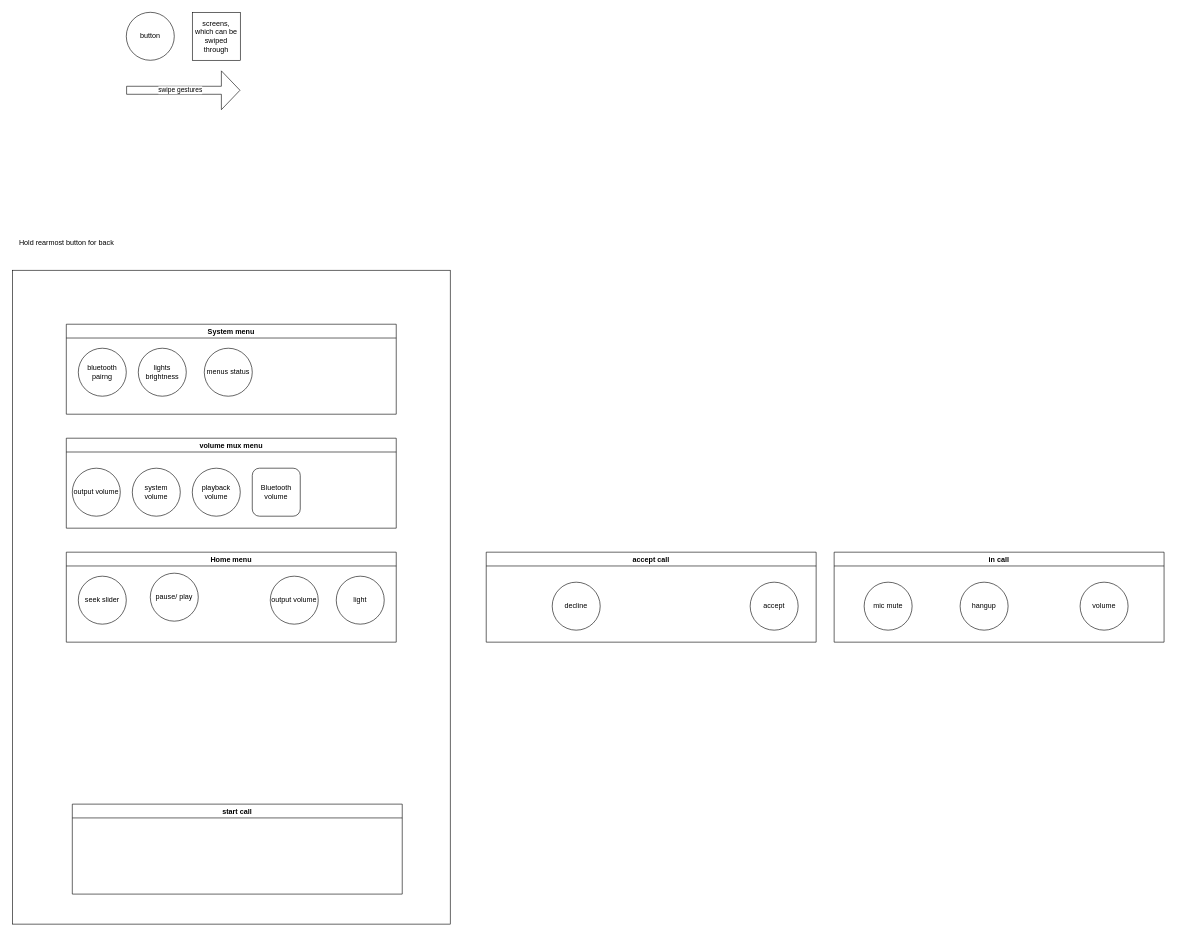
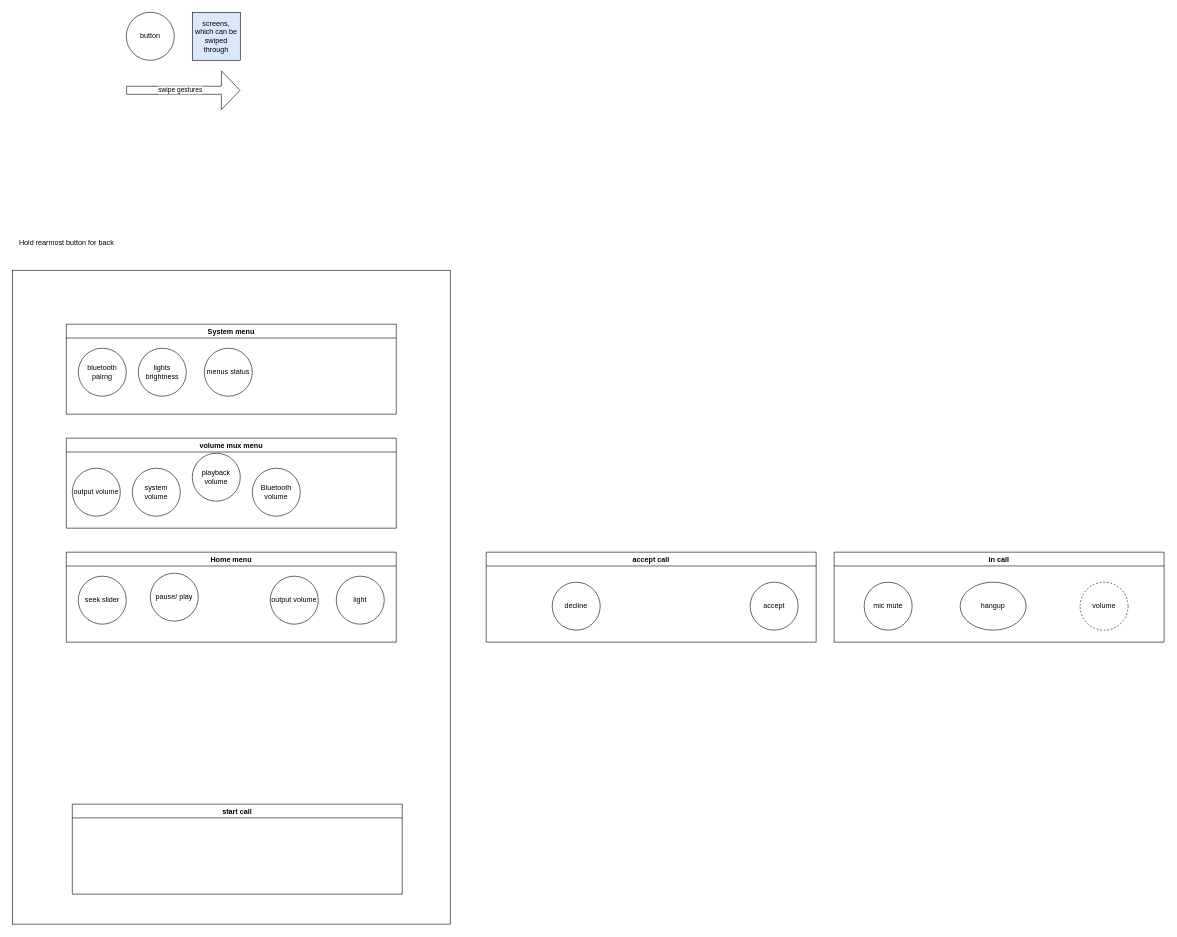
node "screens, which can be swiped through": fillcolor #ffffff -> #dae8fc
node "playback volume": moved (216, 492) -> (216, 477)
node "Bluetooth volume": shape rounded rectangle -> ellipse
node "hangup": size 48x48 -> 66x48
node "volume": style solid -> dashed
